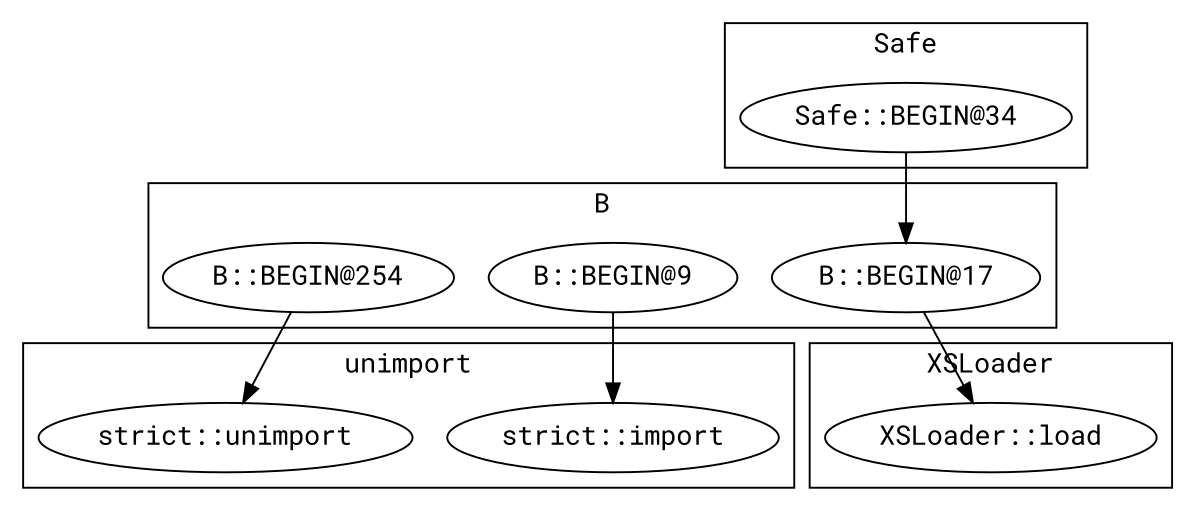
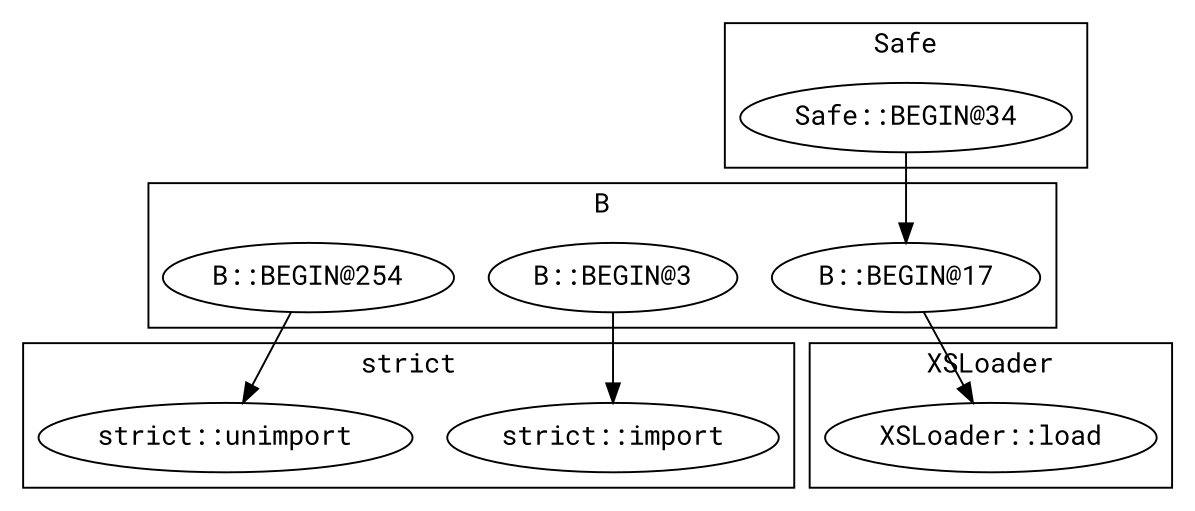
node "B::BEGIN@9": label "B::BEGIN@9" -> "B::BEGIN@3"
cluster "unimport": label "unimport" -> "strict"
